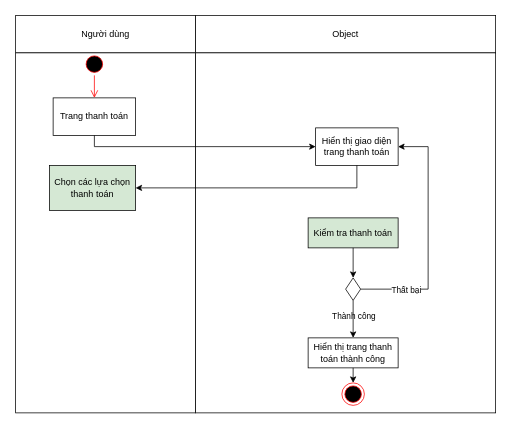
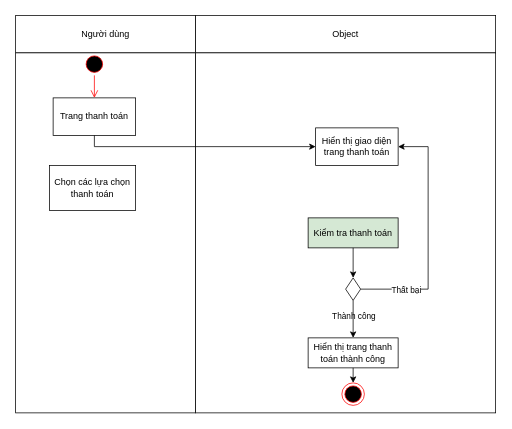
node "Chọn các lựa chọn thanh toán": fillcolor #d5e8d4 -> #ffffff
edge "Hiển thị giao diện trang thanh toán" -> "Chọn các lựa chọn thanh toán": removed
